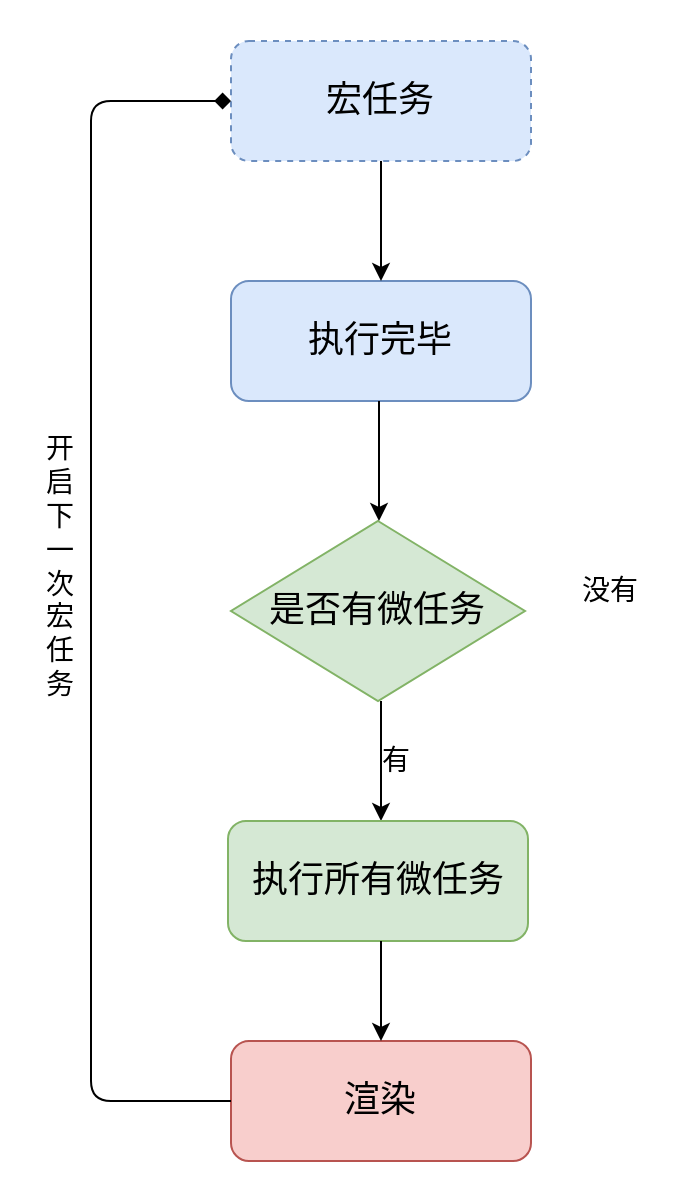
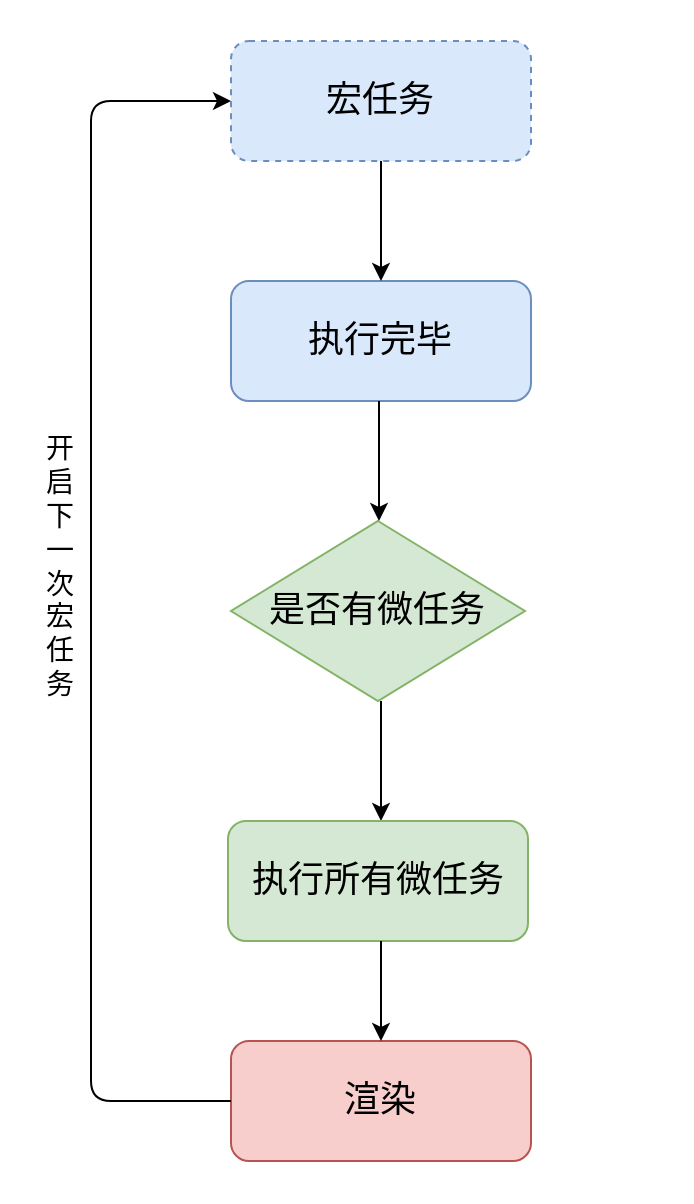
edge "渲染" -> "宏任务": arrowhead diamond -> classic
node "没有": removed
node "有": removed
